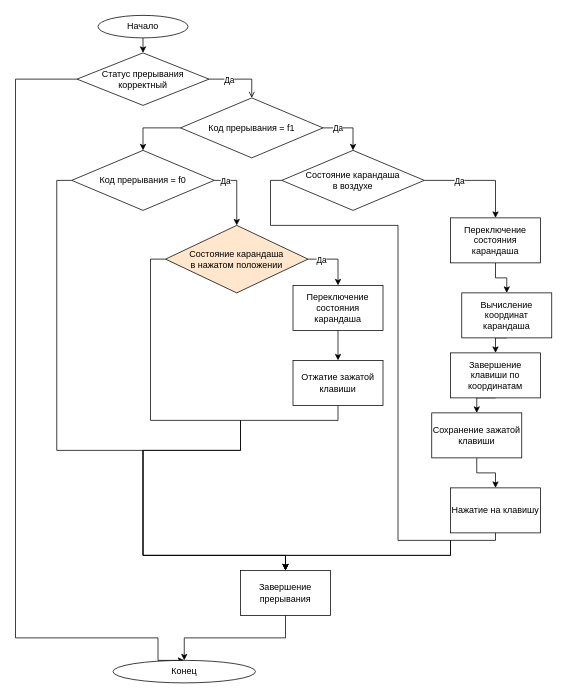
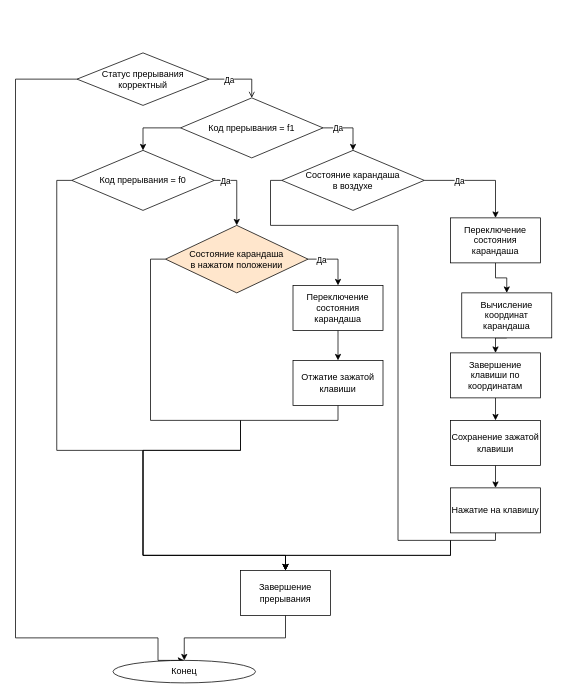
node "Начало": removed
edge "Начало" -> "Статус прерывания корректный": removed
node "Сохранение зажатой клавиши": moved (477, 435) -> (495, 443)
